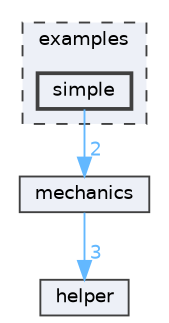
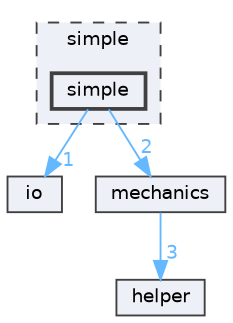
cluster "examples": label "examples" -> "simple"
node "io": added
